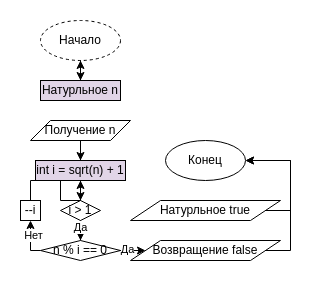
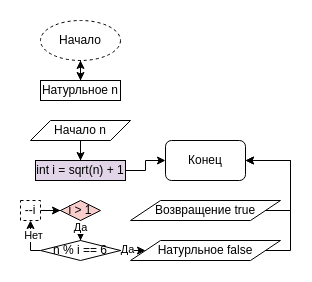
node "Натурльное n": fillcolor #e1d5e7 -> #ffffff
node "Получение n": label "Получение n" -> "Начало n"
node "Конец": shape ellipse -> rounded rectangle
edge "int i = sqrt(n) + 1" -> "i > 1": now "int i = sqrt(n) + 1" -> "Конец"
edge "--i" -> "int i = sqrt(n) + 1": now "--i" -> "i > 1"
node "--i": style solid -> dashed
node "i > 1": fillcolor #ffffff -> #f8cecc
node "Натурльное true": label "Натурльное true" -> "Возвращение true"
node "n % i == 0": label "n % i == 0" -> "n % i == 6"
node "Возвращение false": label "Возвращение false" -> "Натурльное false"
